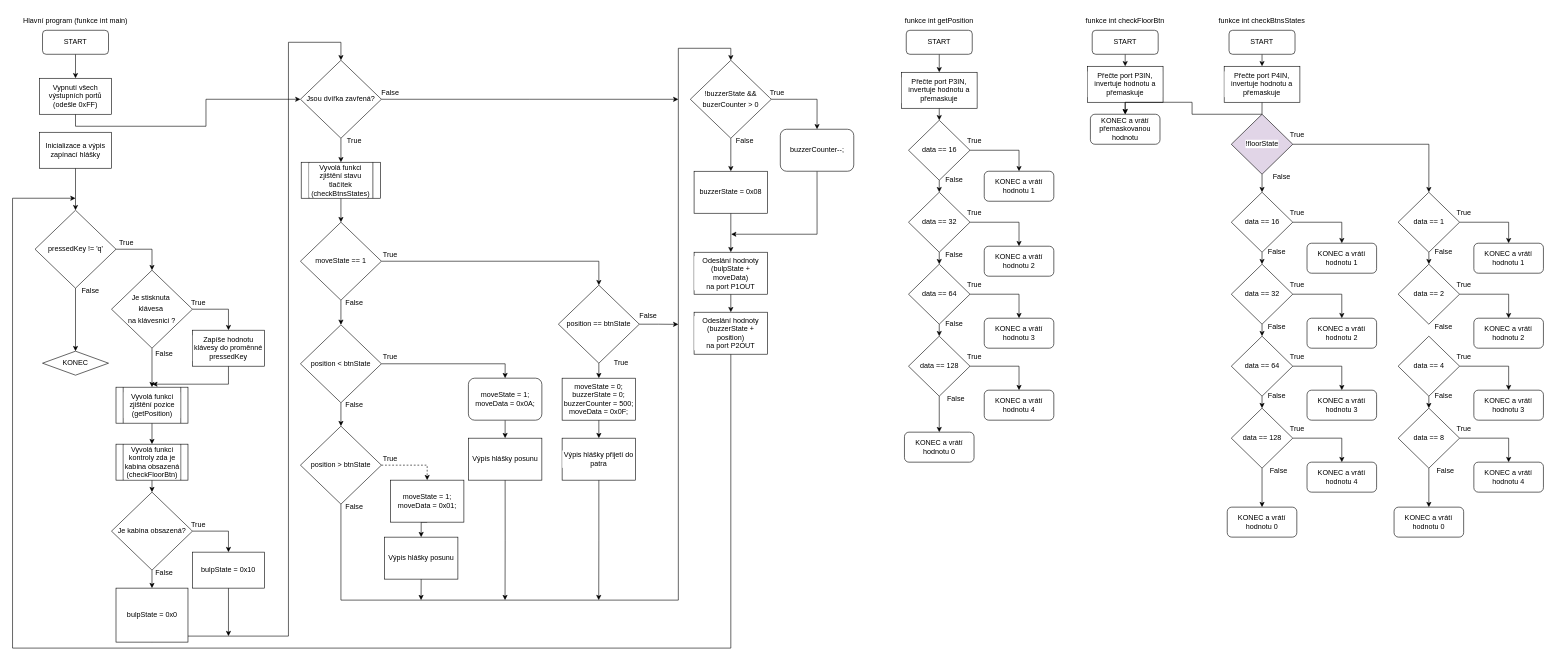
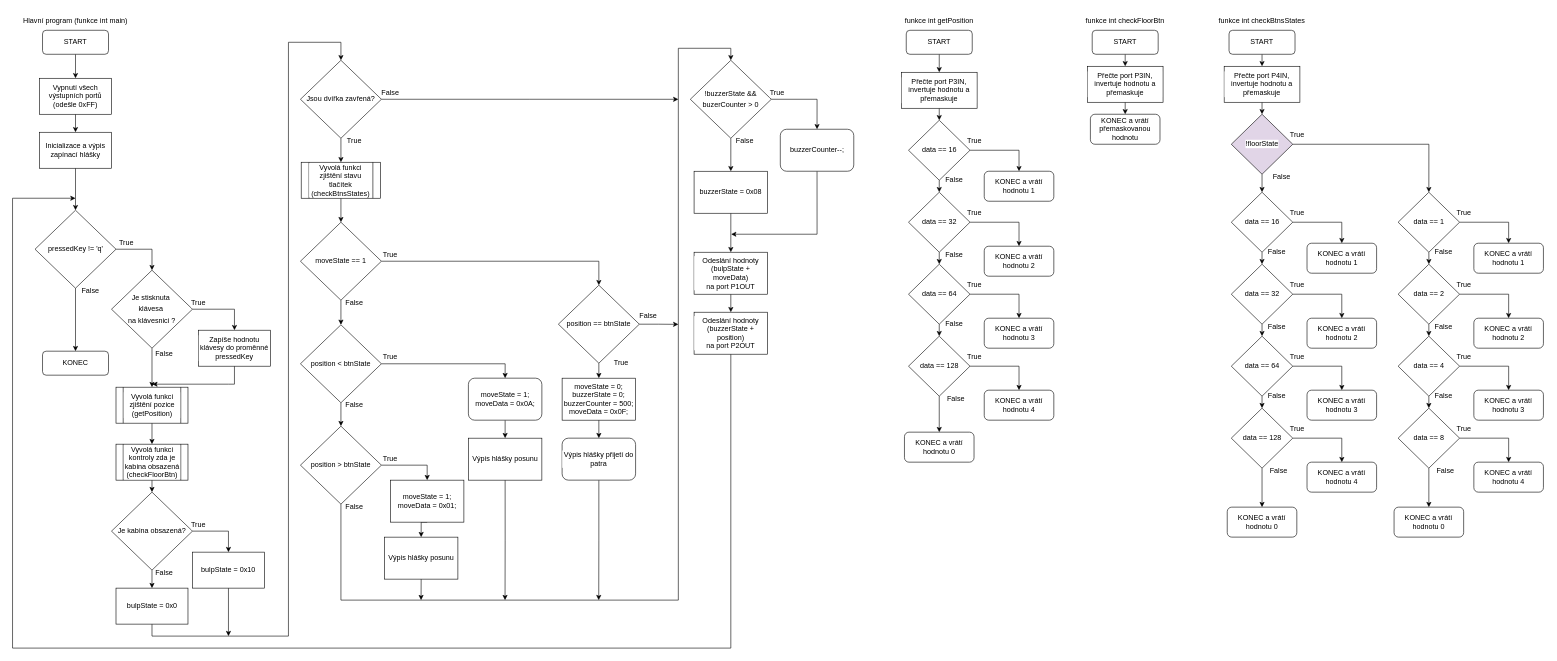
edge "Přečte port P4IN, invertuje hodnotu a přemaskuje" -> "KONEC a vrátí přemaskovanou hodnotu": now "Přečte port P4IN, invertuje hodnotu a přemaskuje" -> "!floorState"
edge "Vypnutí všech výstupních portů (odešle 0xFF)" -> "Jsou dvířka zavřená?": now "Vypnutí všech výstupních portů (odešle 0xFF)" -> "Inicializace a výpis zapínací hlášky"
edge "data == 2" -> "data == 4": added
node "Zapíše hodnotu klávesy do proměnné pressedKey": moved (228, 348) -> (234, 348)
node "KONEC": shape diamond -> rounded rectangle
node "Výpis hlášky přijetí do patra": shape rectangle -> rounded rectangle
edge "position > btnState" -> "moveState = 1; moveData = 0x01;": style dashed -> solid
node "bulpState = 0x0": size 72x54 -> 72x36
